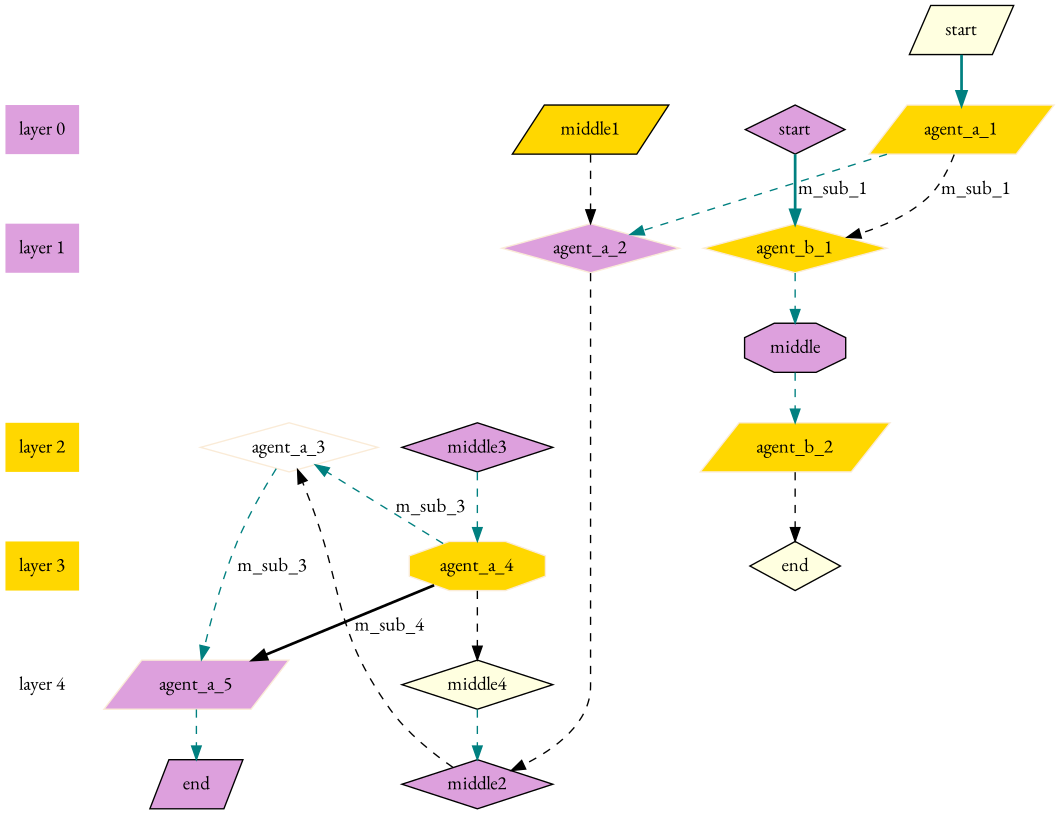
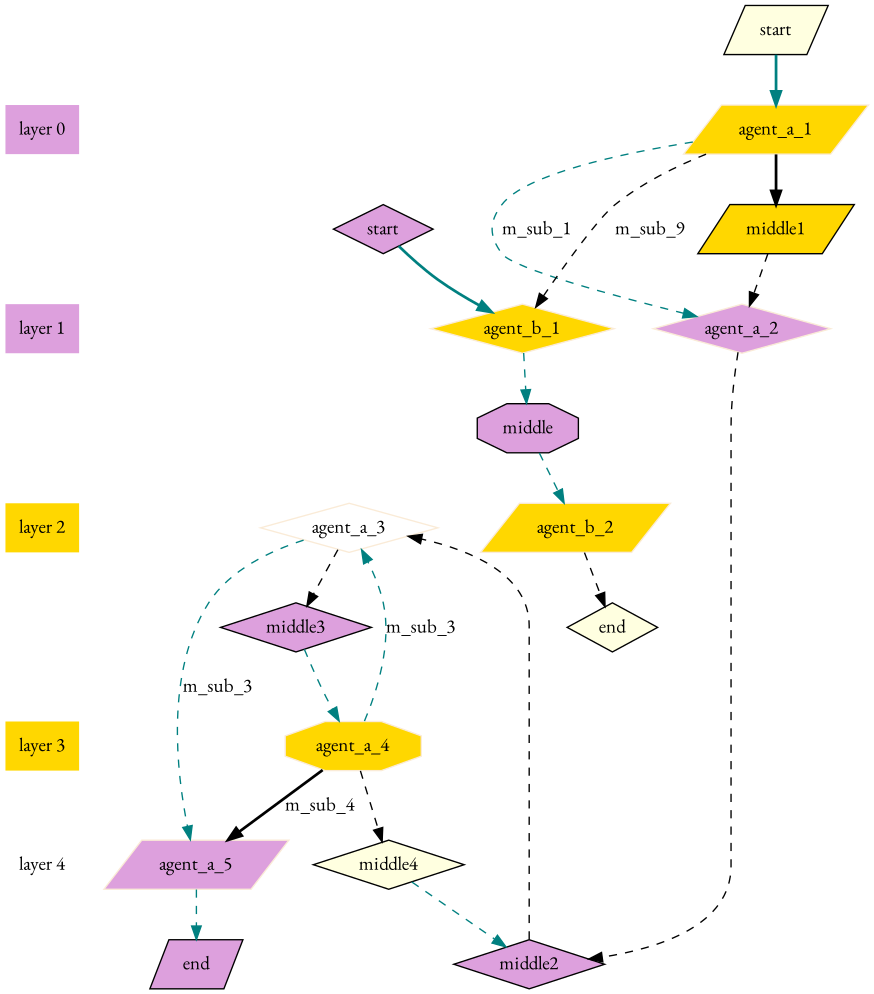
edge "agent_a_1" -> "middle1": added
edge "agent_a_1" -> "agent_b_1": label "m_sub_1" -> "m_sub_9"
edge "agent_a_3" -> "middle3": added
